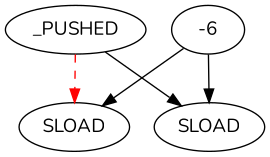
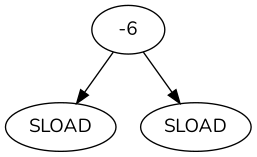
node "_PUSHED": removed
